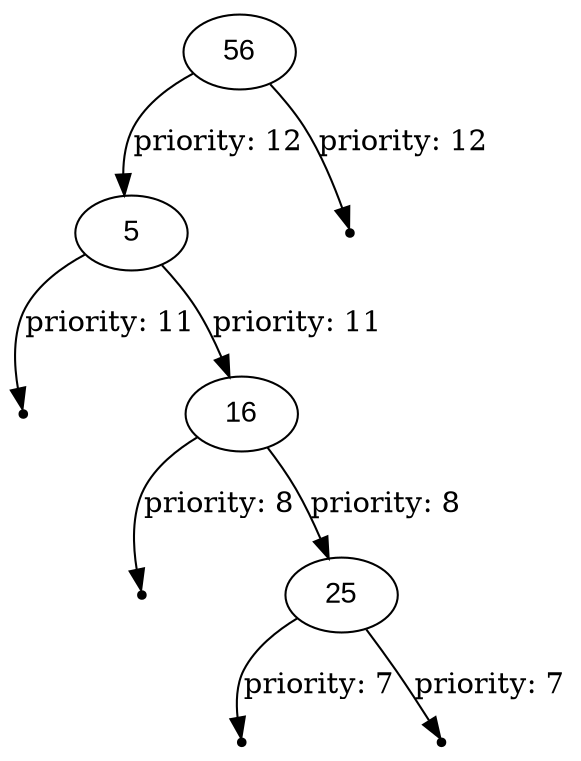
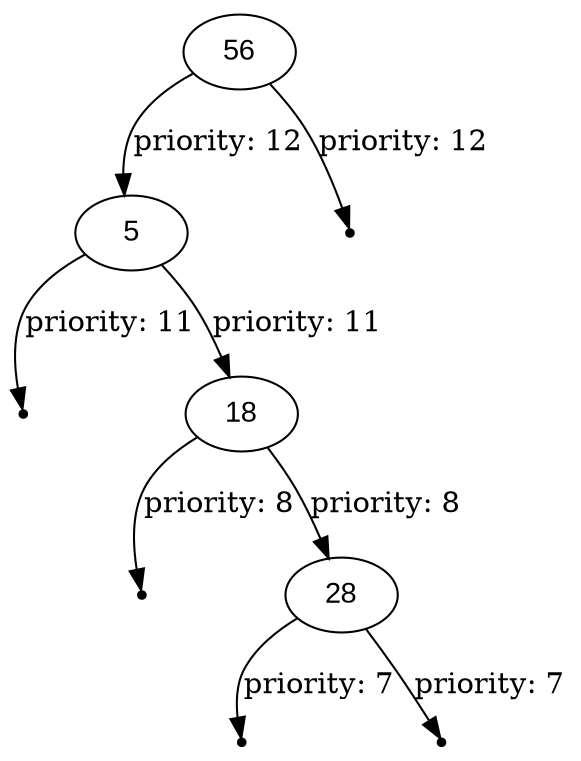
node "16": label "16" -> "18"
node "25": label "25" -> "28"
